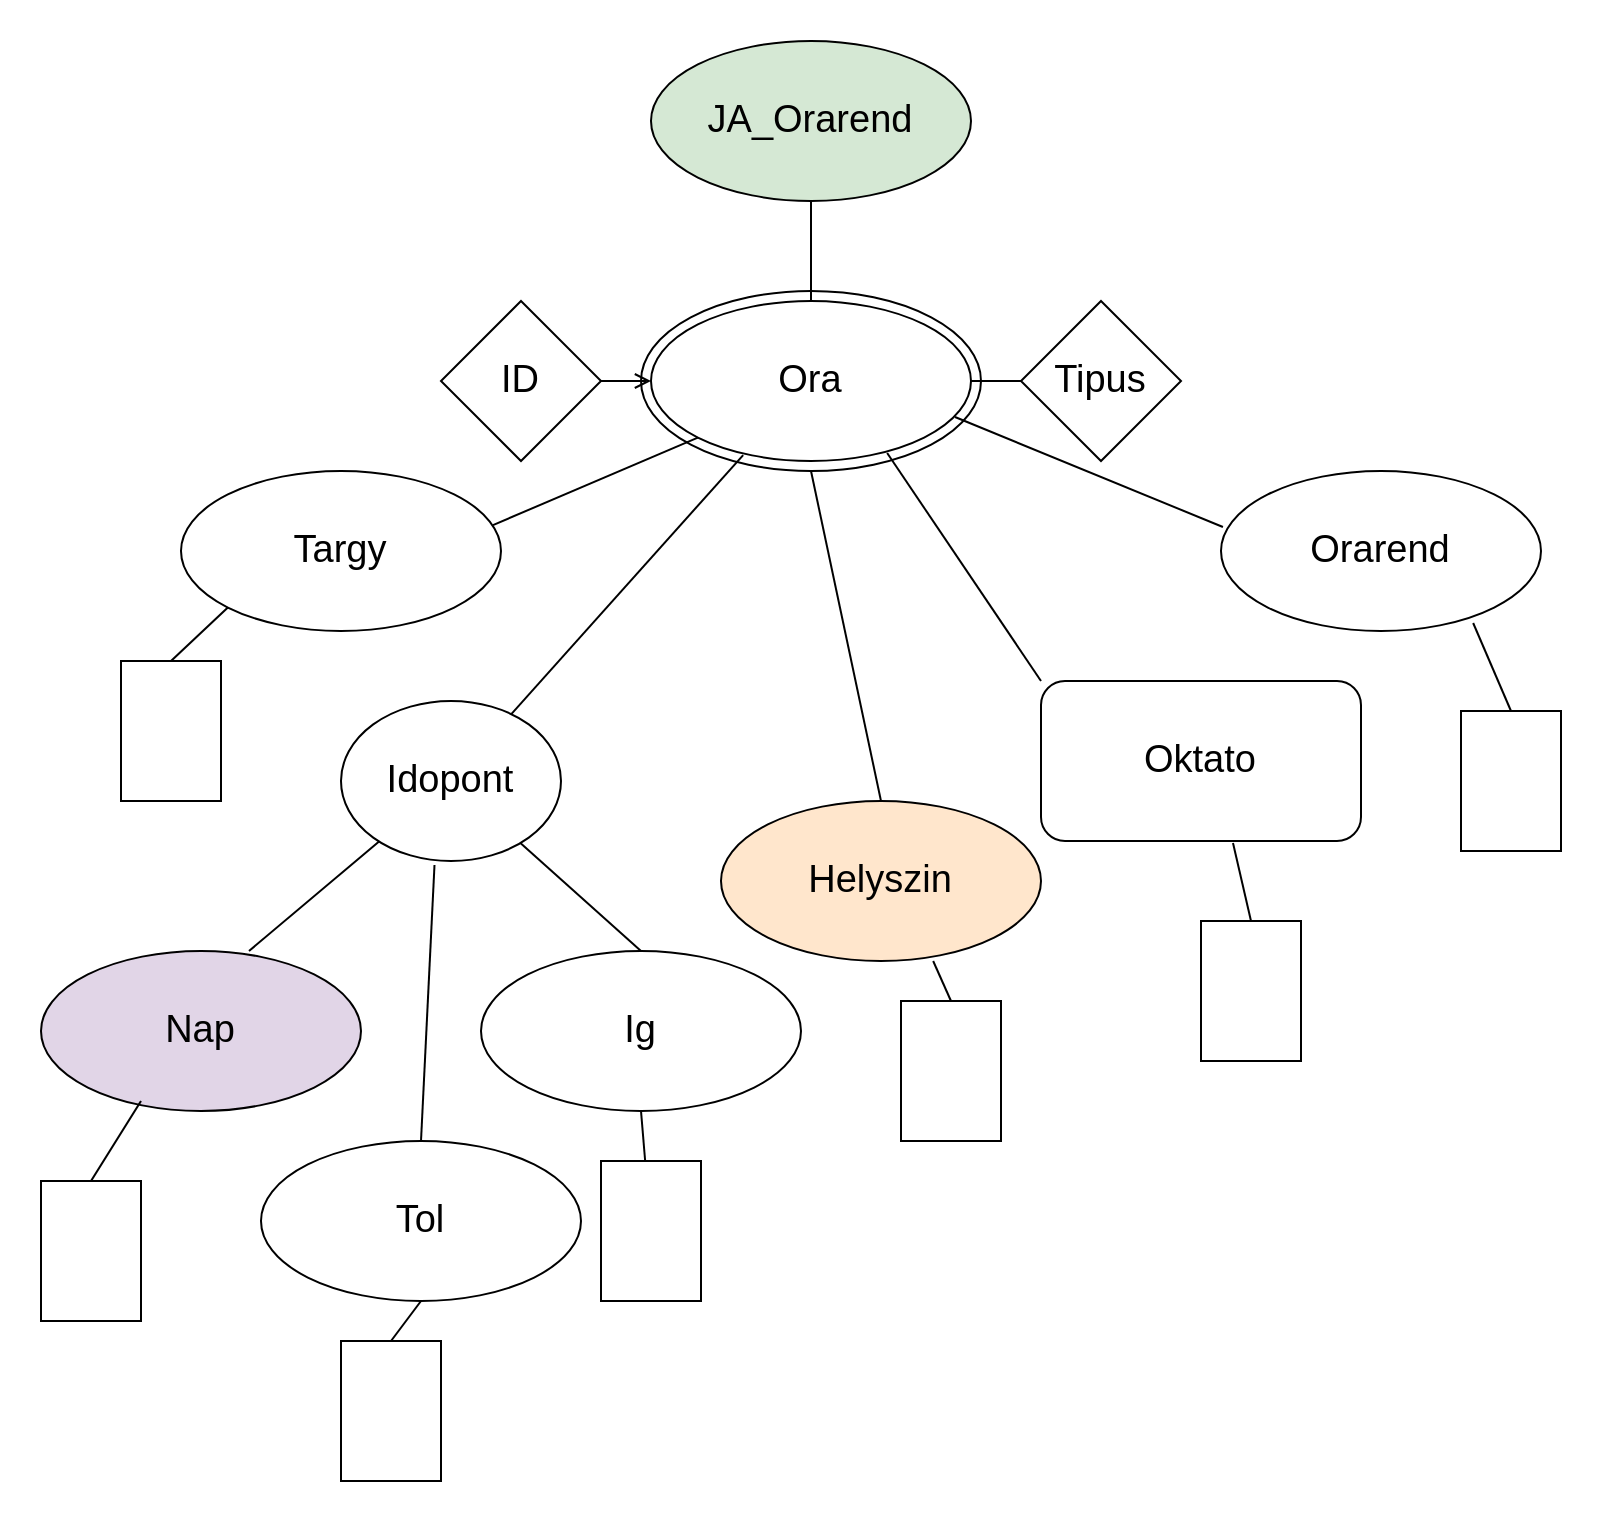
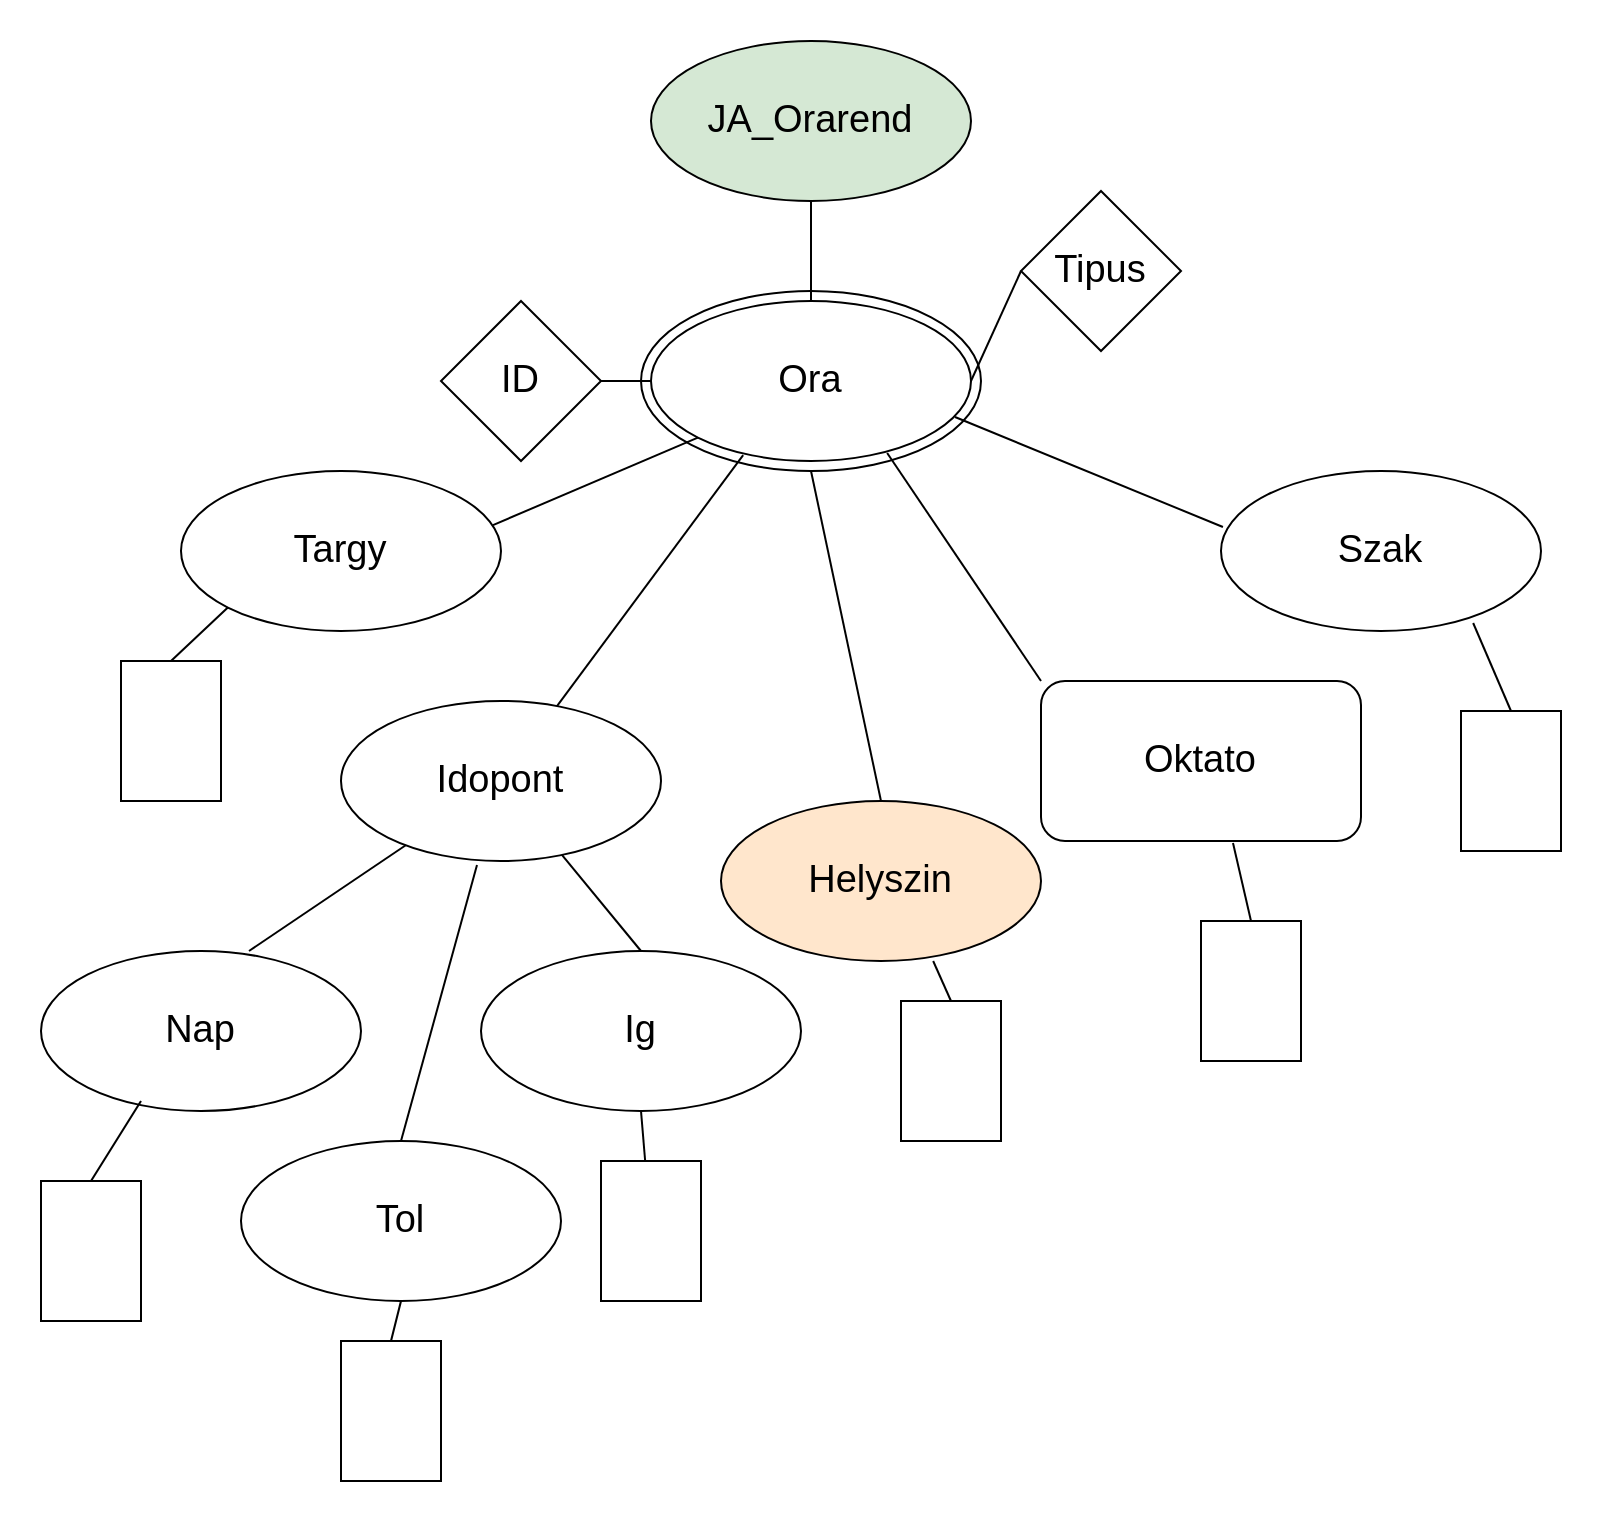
edge "ID" -> "Ora": arrowhead open -> none
node "Tipus": moved (1101, 381) -> (1101, 271)
node "Orarend": label "Orarend" -> "Szak"
node "Idopont": size 220x160 -> 320x160
node "Nap": fillcolor #e1d5e7 -> #ffffff
node "Tol": moved (421, 1221) -> (401, 1221)
